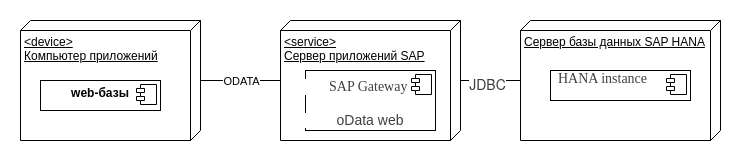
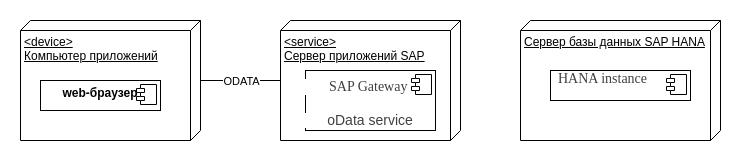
node "SAP Gateway oData web": label "SAP Gateway oData web" -> "SAP Gateway oData service"
node "web-базы": label "web-базы" -> "web-браузер"
edge "<service> Сервер приложений SAP" -- "Сервер базы данных SAP HANA": removed, label "JDBC"
